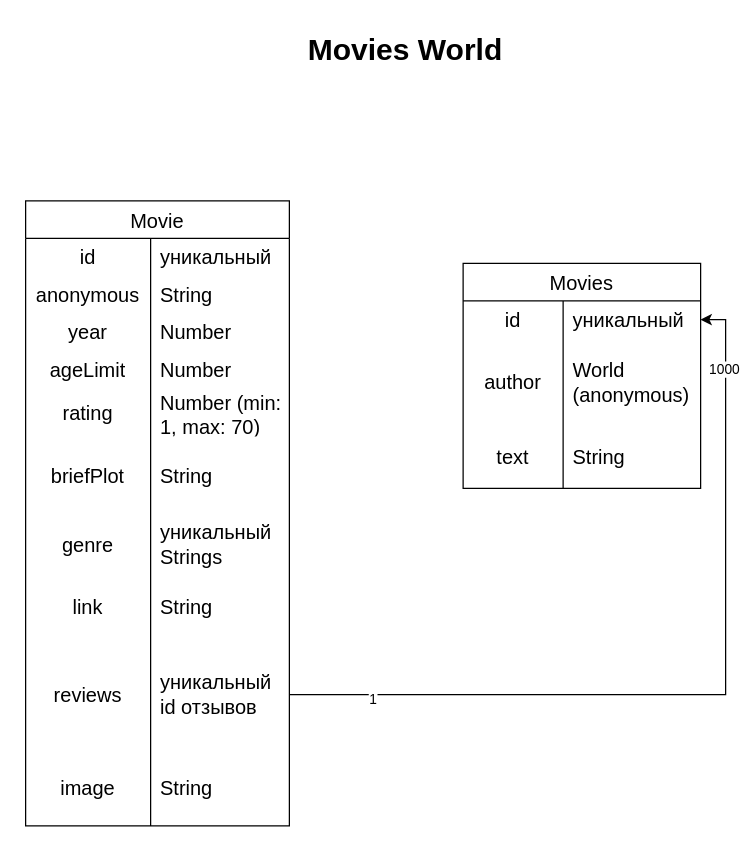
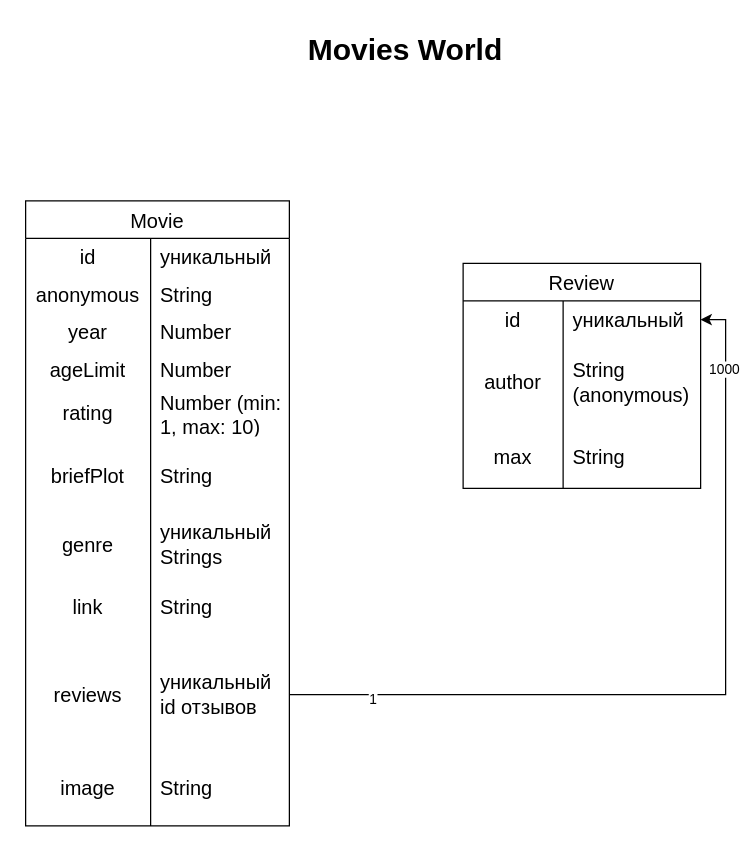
node "Movies": label "Movies" -> "Review"
node "World (anonymous)": label "World (anonymous)" -> "String (anonymous)"
node "Number (min: 1, max: 70)": label "Number (min: 1, max: 70)" -> "Number (min: 1, max: 10)"
node "text": label "text" -> "max"
